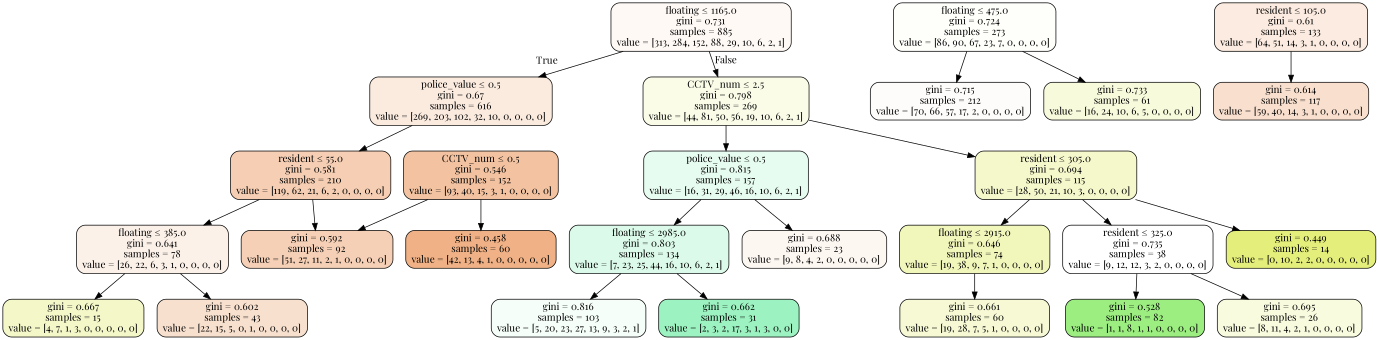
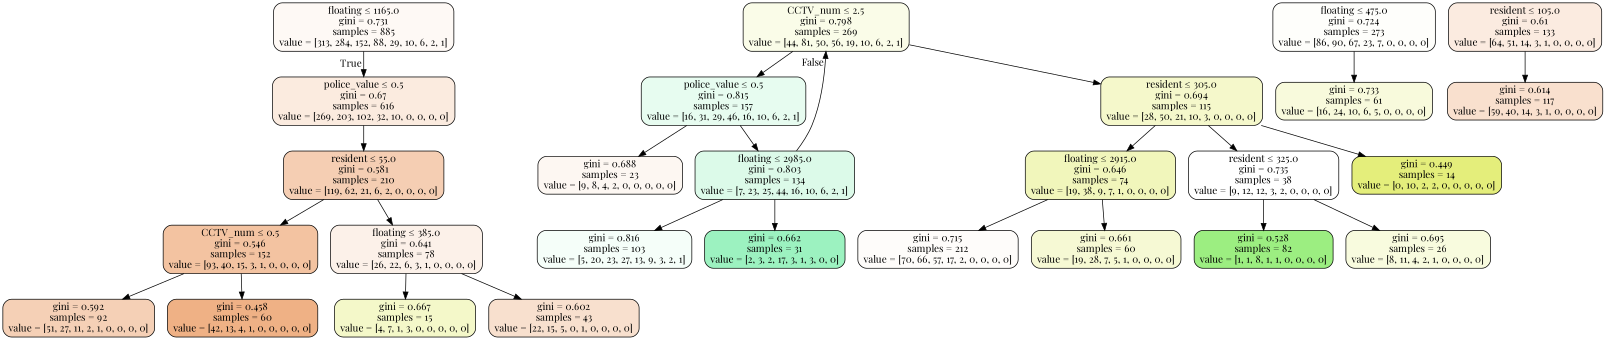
edge "floating ≤ 1165.0" -> "CCTV_num ≤ 2.5": now "floating ≤ 2985.0" -> "CCTV_num ≤ 2.5"
edge "floating ≤ 475.0" -> "gini = 0.715": now "floating ≤ 2915.0" -> "gini = 0.715"
edge "resident ≤ 55.0" -> "gini = 0.592": now "resident ≤ 55.0" -> "CCTV_num ≤ 0.5"
